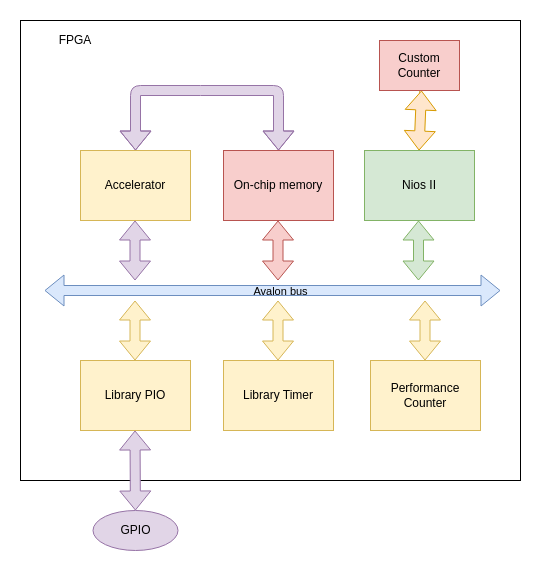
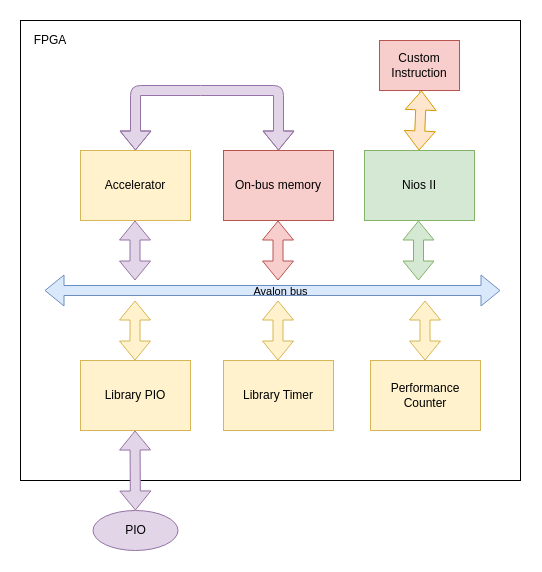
node "FPGA": moved (76, 41) -> (51, 41)
node "Custom Counter": label "Custom Counter" -> "Custom Instruction"
node "On-chip memory": label "On-chip memory" -> "On-bus memory"
node "GPIO": label "GPIO" -> "PIO"
